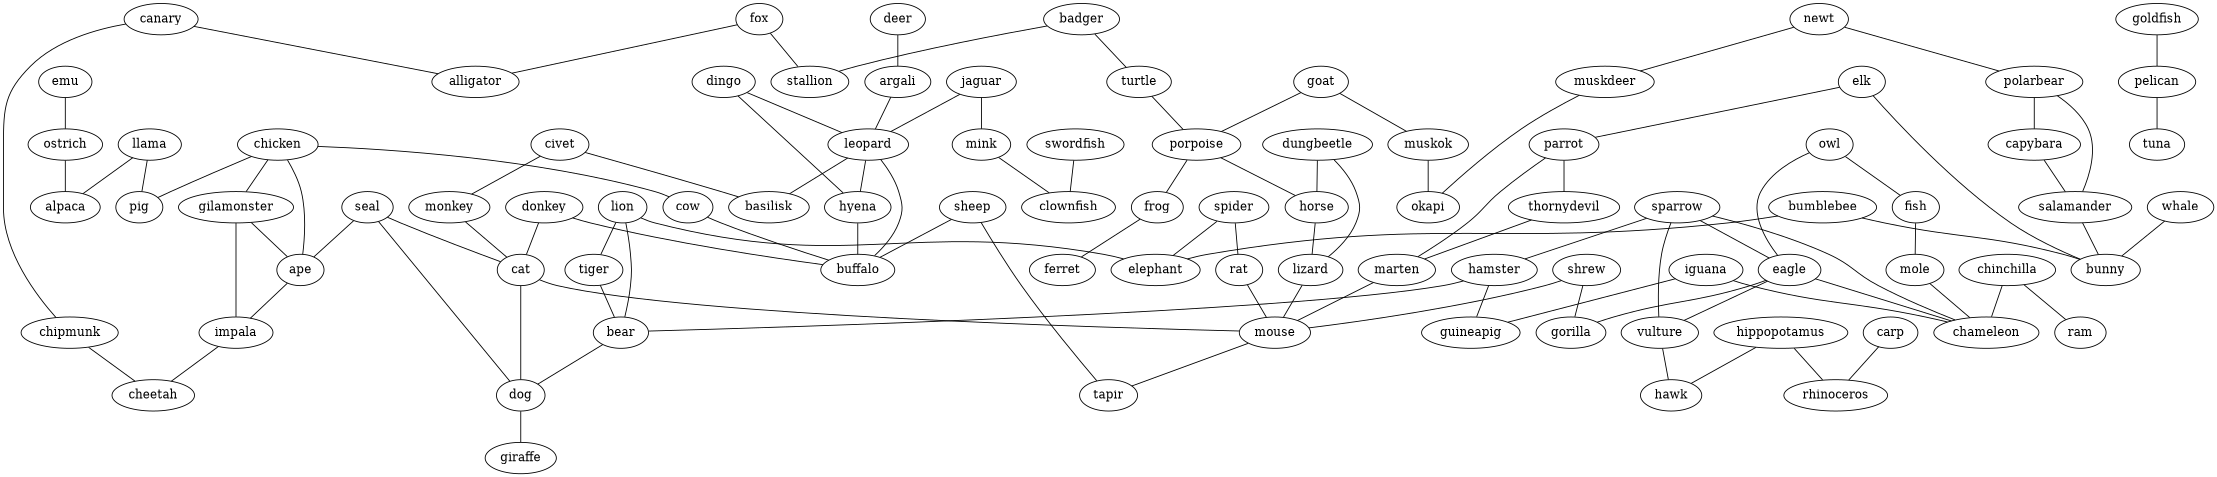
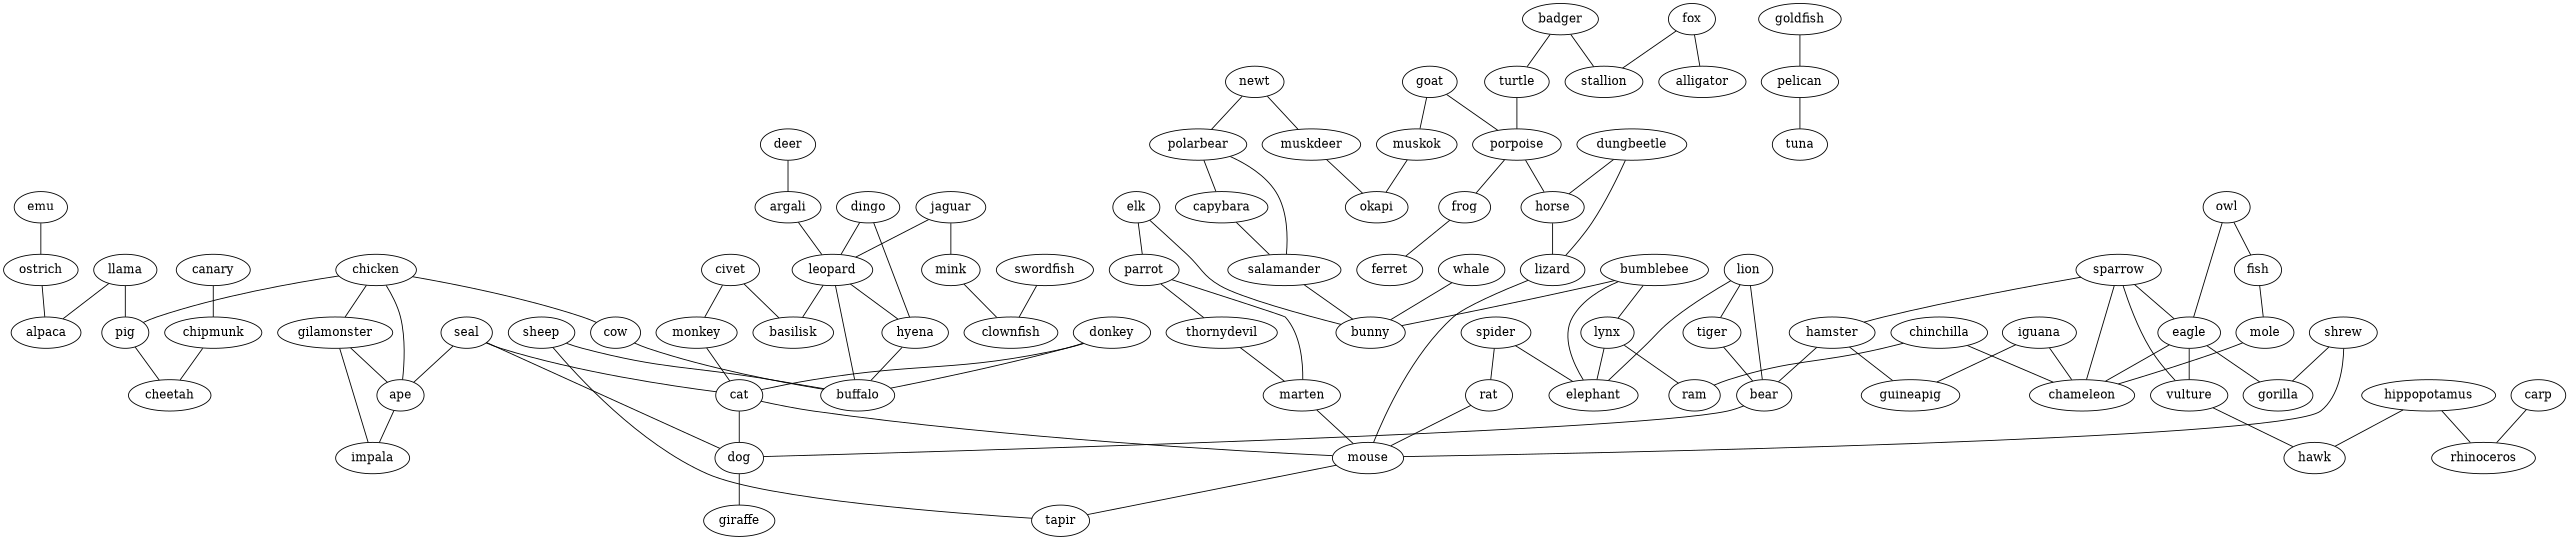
edge "canary" -- "alligator": removed
node "lynx": added
edge "impala" -- "cheetah": now "pig" -- "cheetah"
